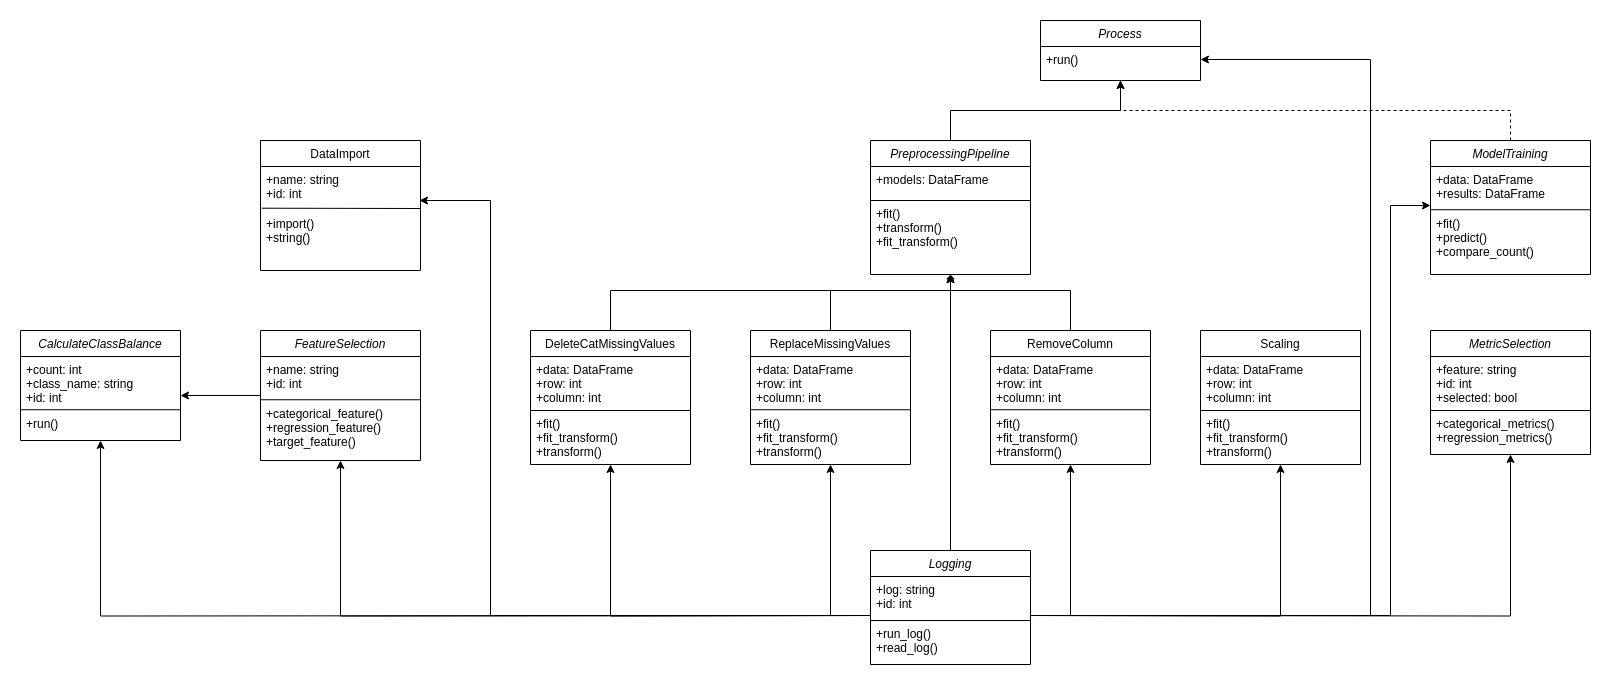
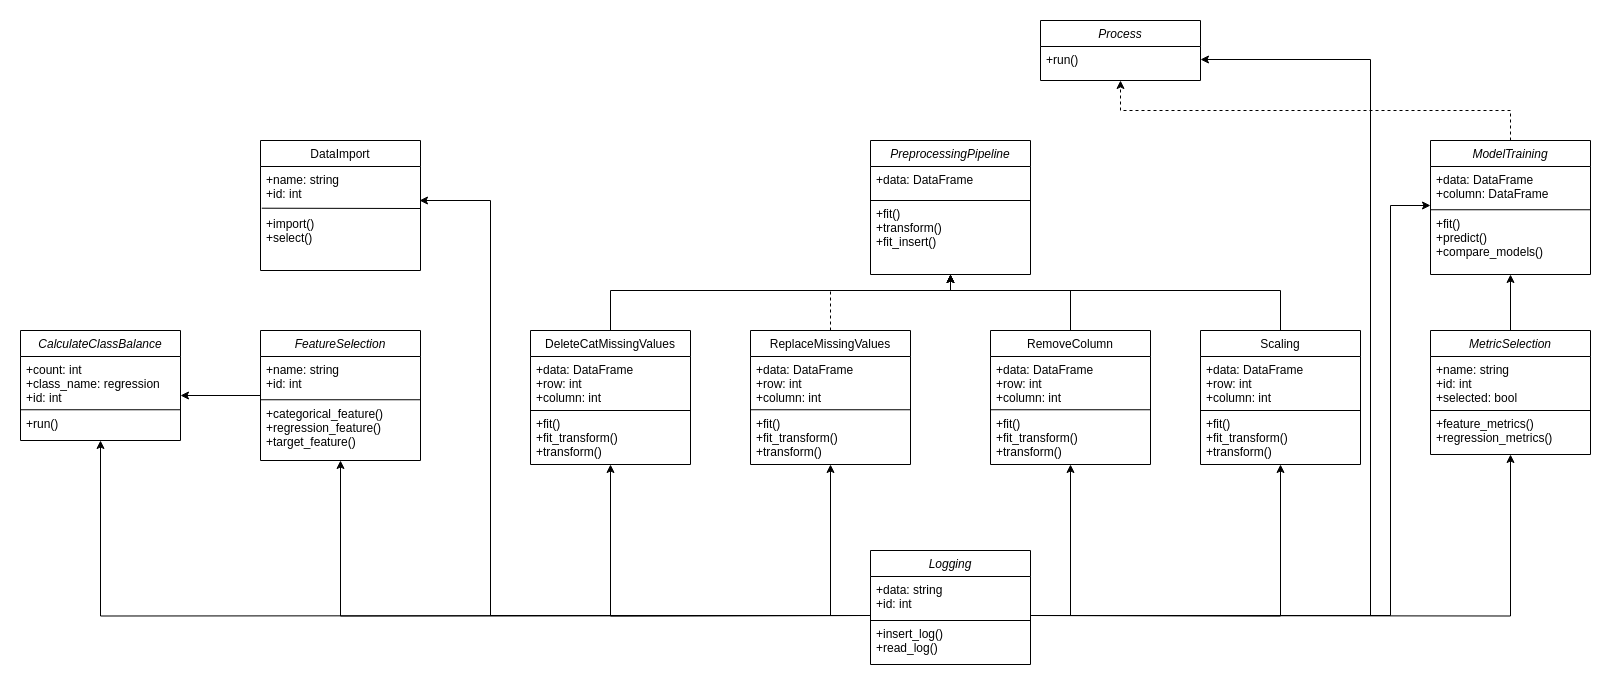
edge "PreprocessingPipeline" -> "Process": removed
node "+models: DataFrame": label "+models: DataFrame" -> "+data: DataFrame"
node "+data: DataFrame +results: DataFrame": label "+data: DataFrame +results: DataFrame" -> "+data: DataFrame +column: DataFrame"
node "+fit() +transform() +fit_transform()": label "+fit() +transform() +fit_transform()" -> "+fit() +transform() +fit_insert()"
node "+import() +string()": label "+import() +string()" -> "+import() +select()"
node "+fit() +predict() +compare_count()": label "+fit() +predict() +compare_count()" -> "+fit() +predict() +compare_models()"
edge "DeleteCatMissingValues" -> "PreprocessingPipeline": arrowhead diamond -> classic
edge "Scaling" -> "PreprocessingPipeline": added
edge "RemoveColumn" -> "PreprocessingPipeline": arrowhead classic -> open
edge "MetricSelection" -> "ModelTraining": added
edge "ReplaceMissingValues" -> "PreprocessingPipeline": style solid -> dashed
node "+count: int +class_name: string +id: int": label "+count: int +class_name: string +id: int" -> "+count: int +class_name: regression +id: int"
node "+feature: string +id: int +selected: bool": label "+feature: string +id: int +selected: bool" -> "+name: string +id: int +selected: bool"
edge "Logging" -> "PreprocessingPipeline": removed
node "+categorical_metrics() +regression_metrics()": label "+categorical_metrics() +regression_metrics()" -> "+feature_metrics() +regression_metrics()"
node "+log: string +id: int": label "+log: string +id: int" -> "+data: string +id: int"
node "+run_log() +read_log()": label "+run_log() +read_log()" -> "+insert_log() +read_log()"
